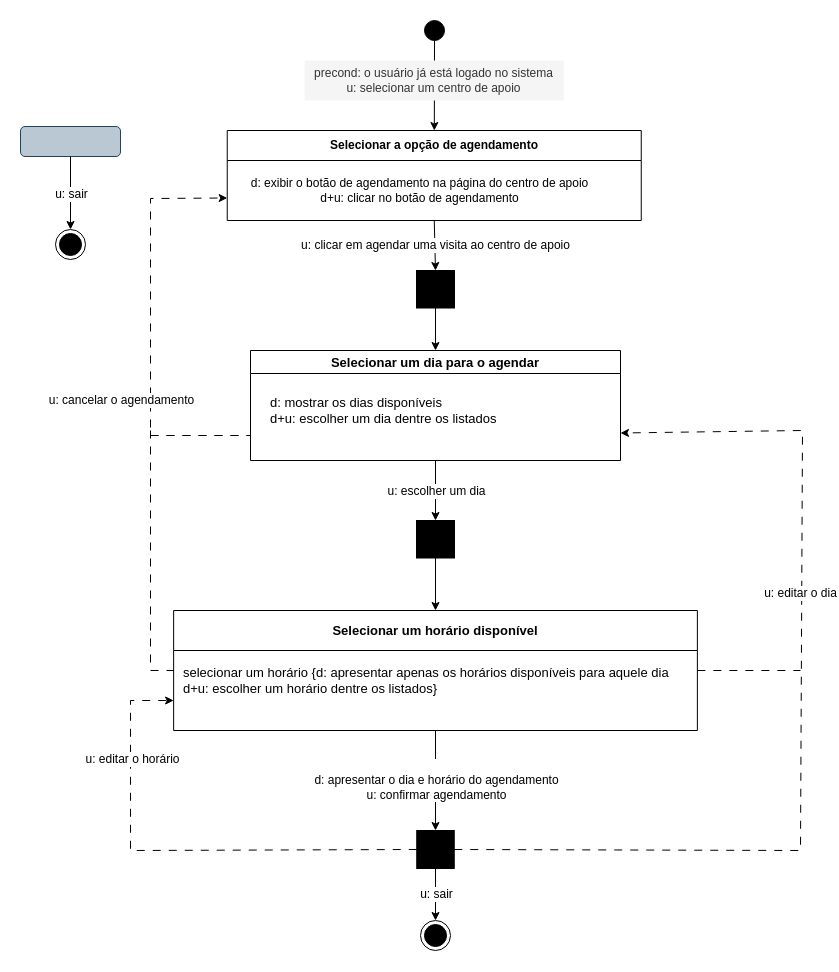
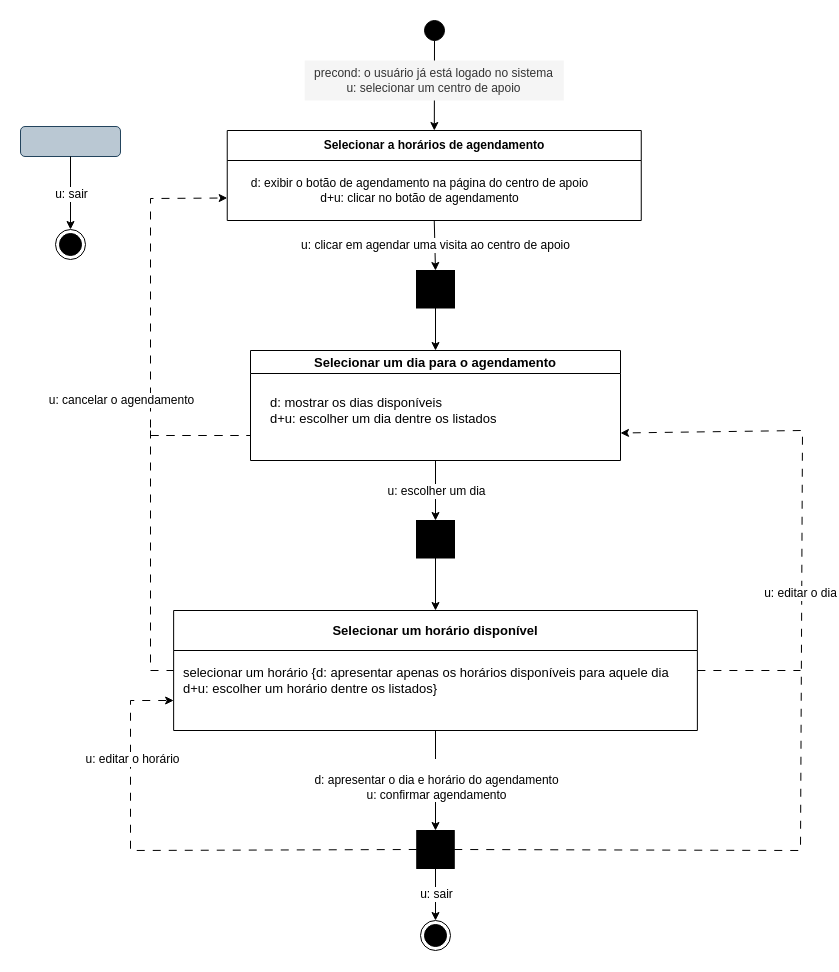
node "Selecionar a opção de agendamento": label "Selecionar a opção de agendamento" -> "Selecionar a horários de agendamento"
node "Selecionar um dia para o agendar": label "Selecionar um dia para o agendar" -> "Selecionar um dia para o agendamento"
